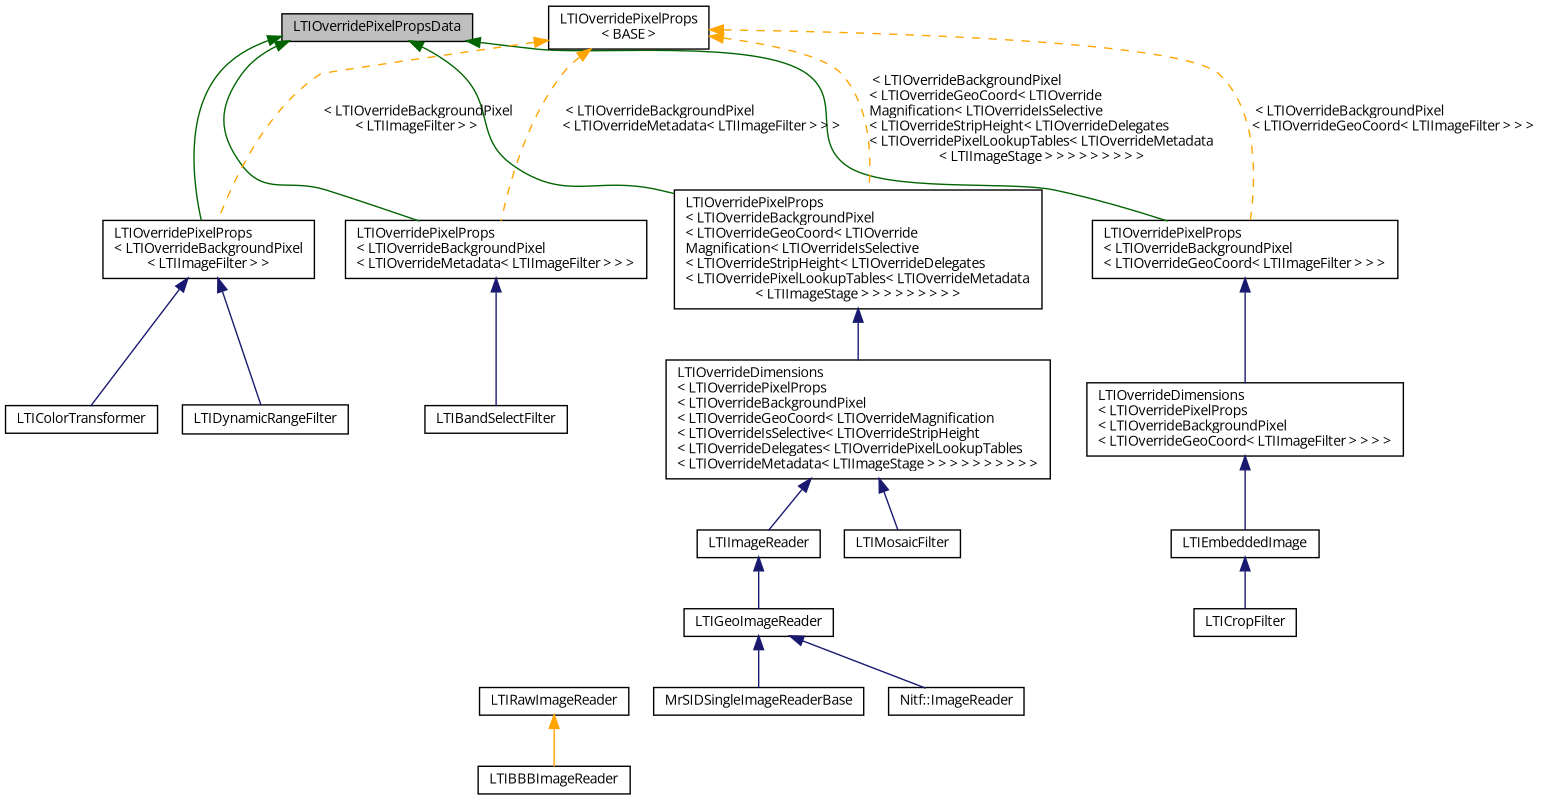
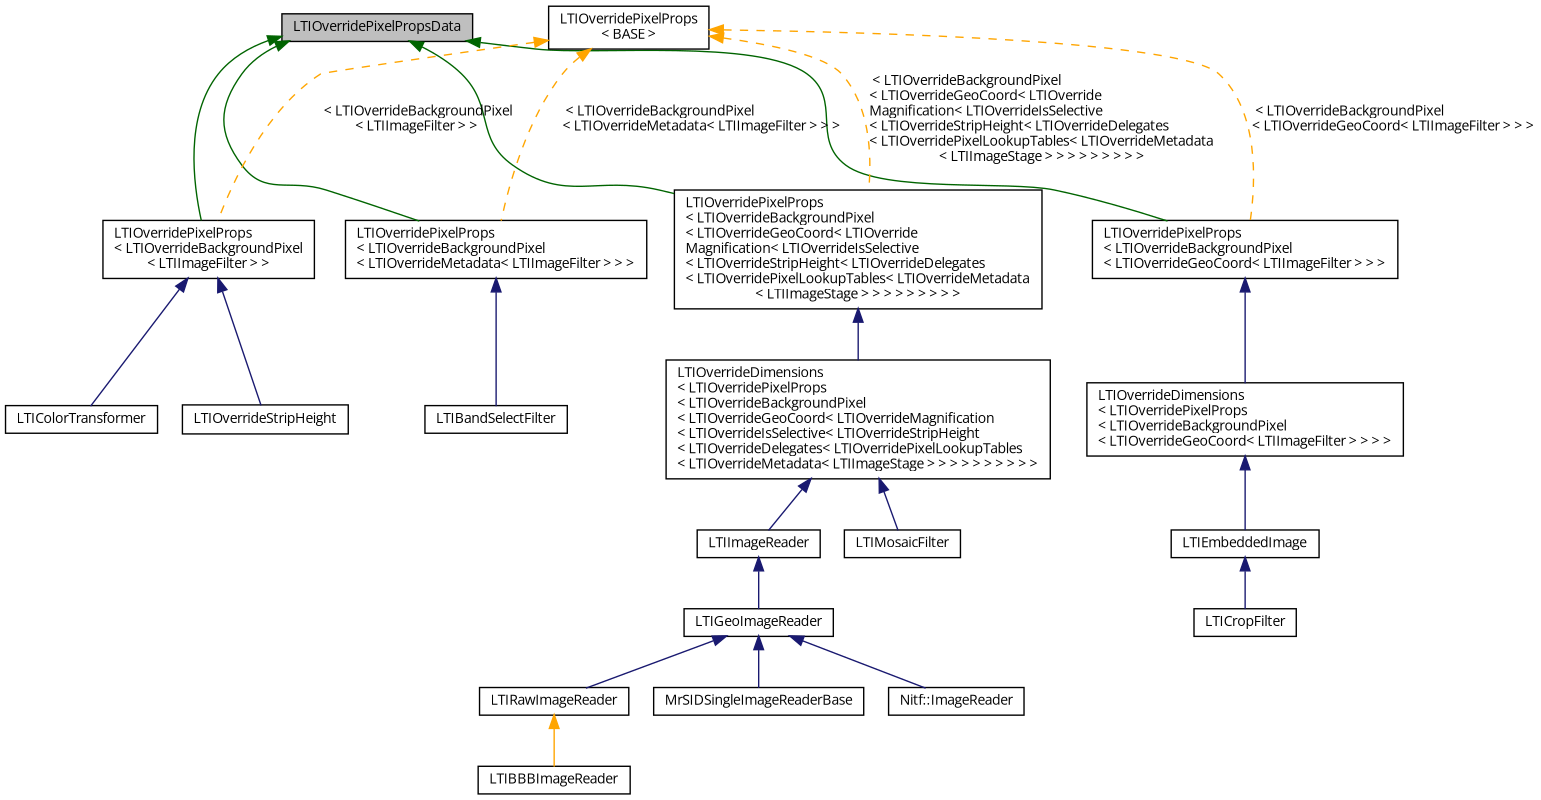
node "LTIDynamicRangeFilter": label "LTIDynamicRangeFilter" -> "LTIOverrideStripHeight"
edge "LTIRawImageReader" -> "LTIGeoImageReader": added
